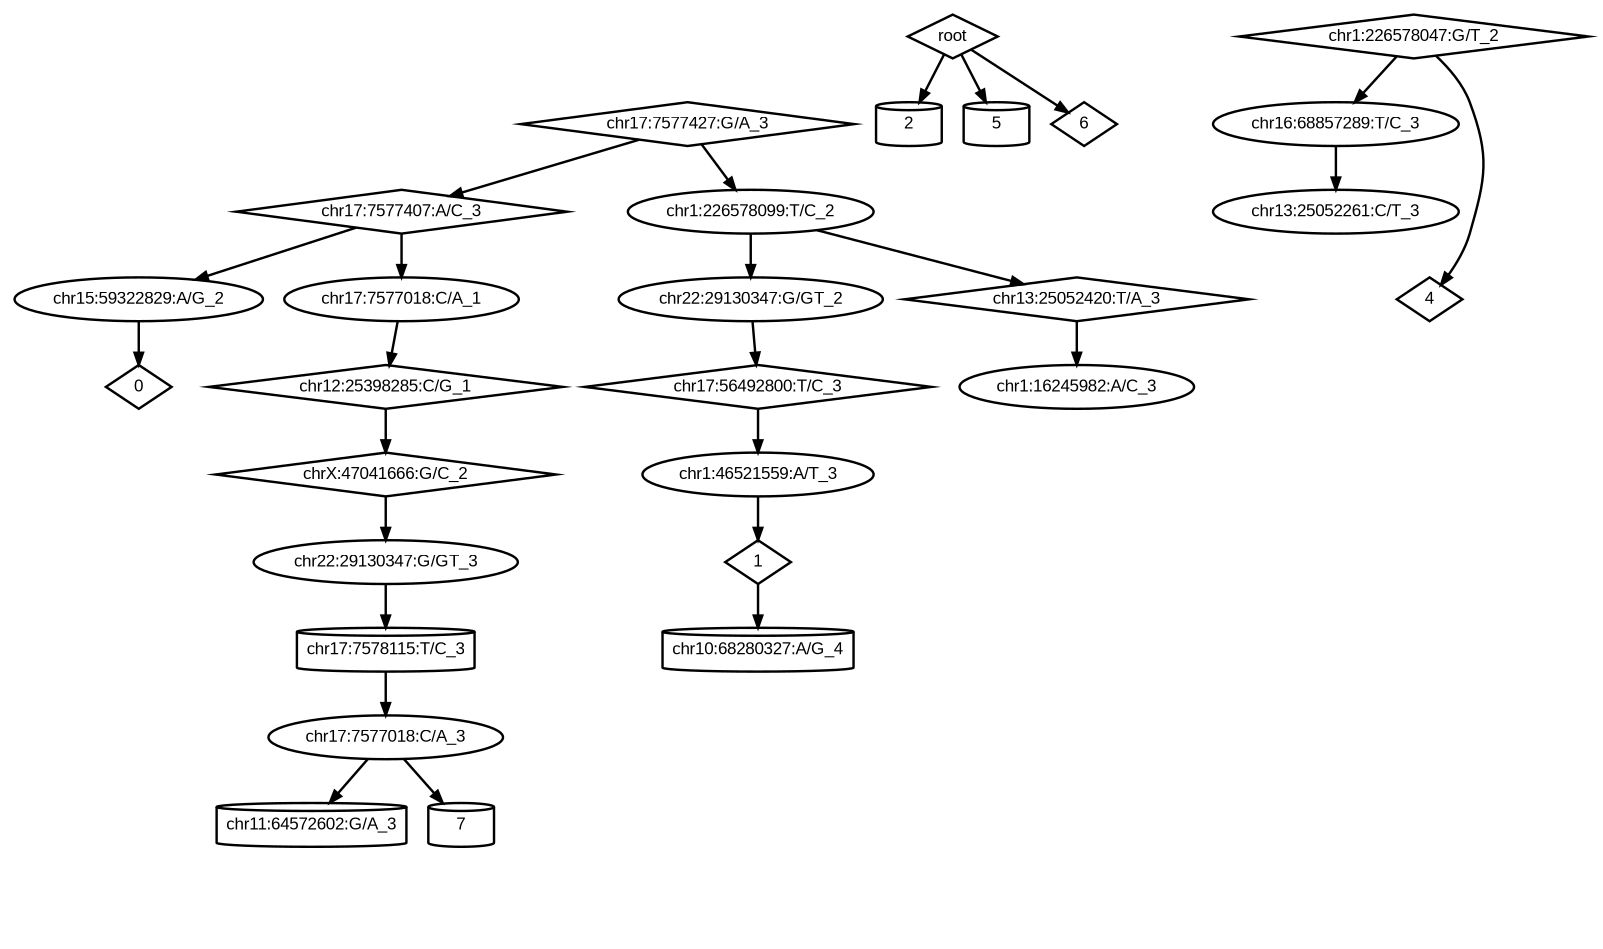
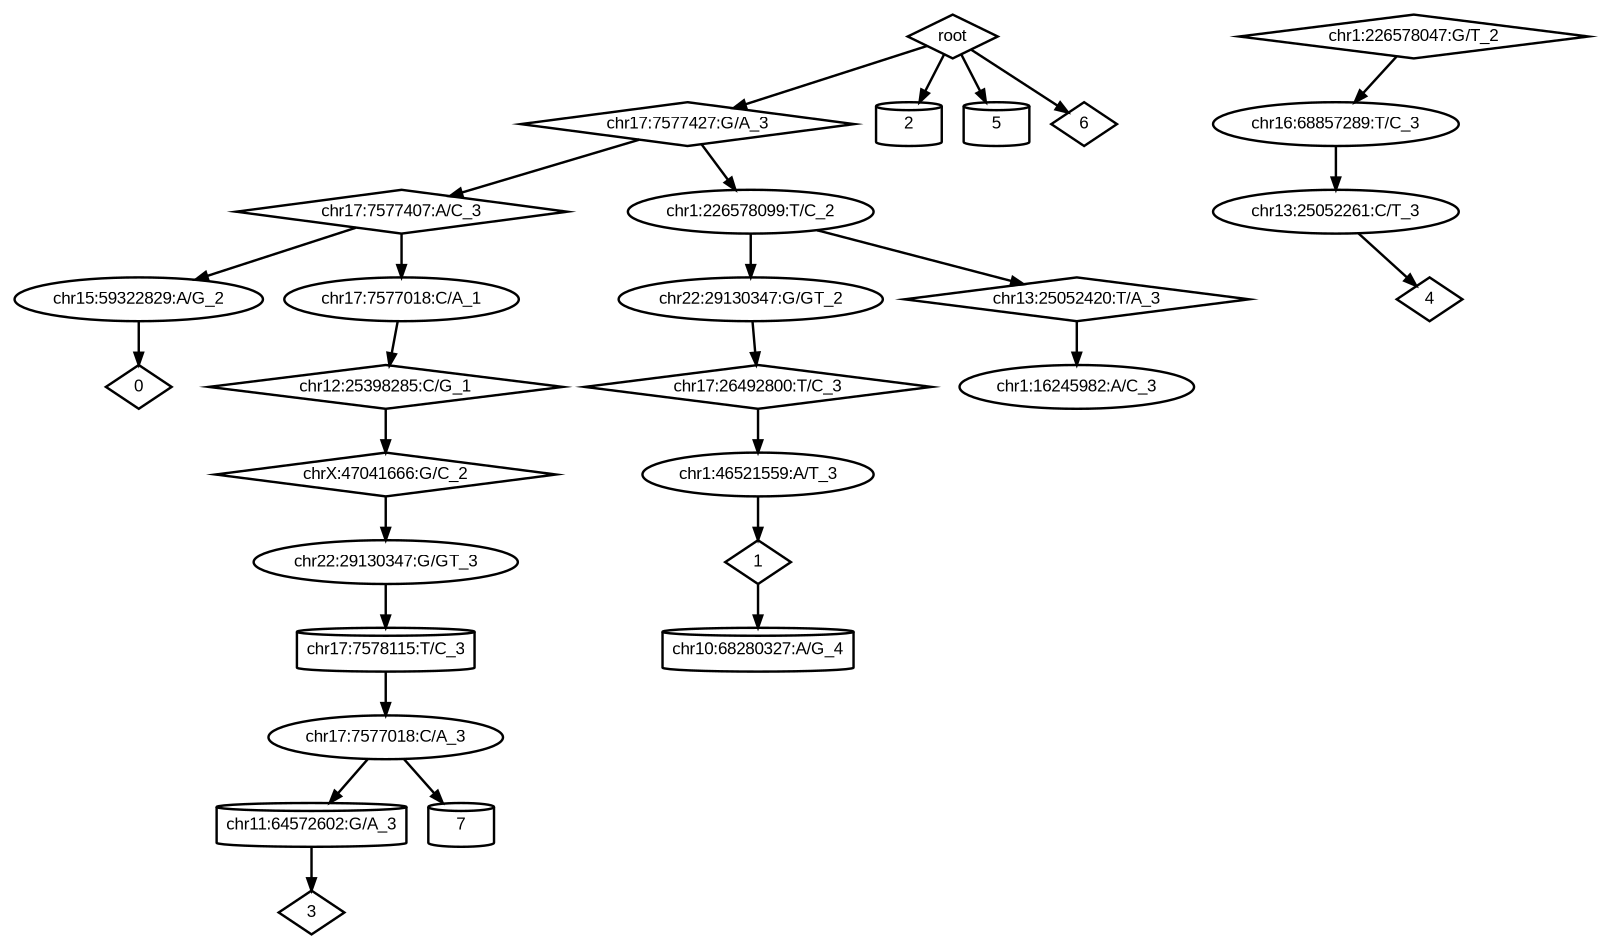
edge "root" -> "chr17:7577427:G/A_3": added
edge "chr1:226578047:G/T_2" -> "4": now "chr13:25052261:C/T_3" -> "4"
node "chr17:56492800:T/C_3": label "chr17:56492800:T/C_3" -> "chr17:26492800:T/C_3"
node "3": added
